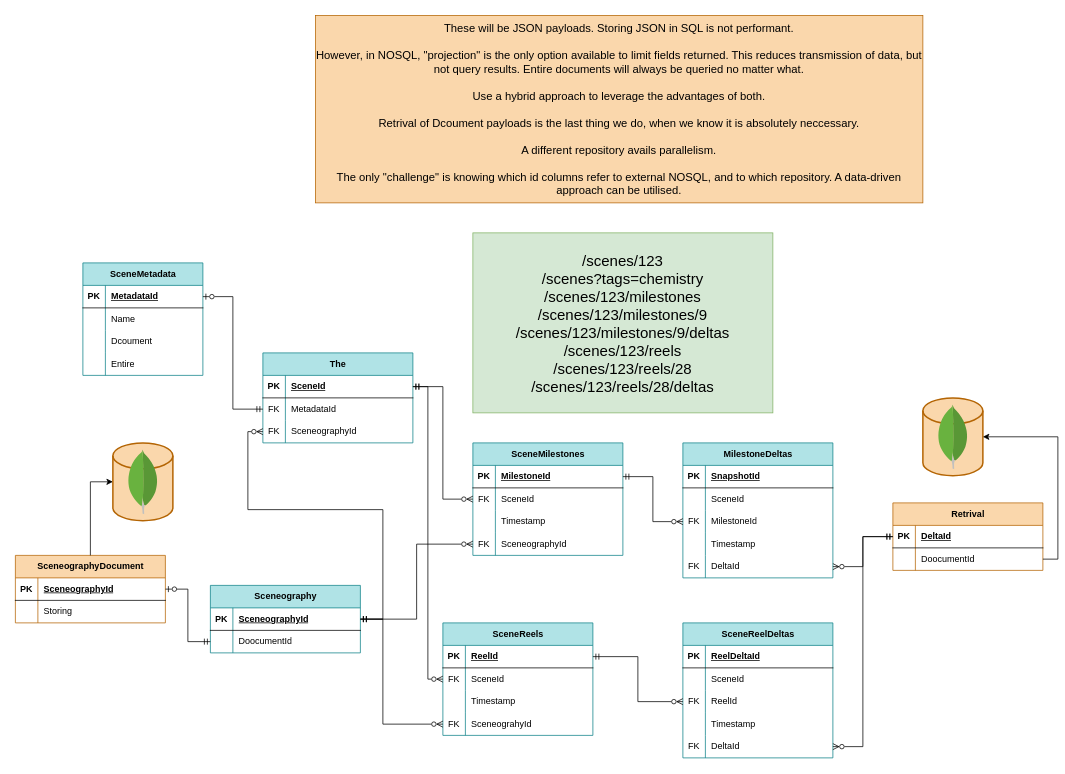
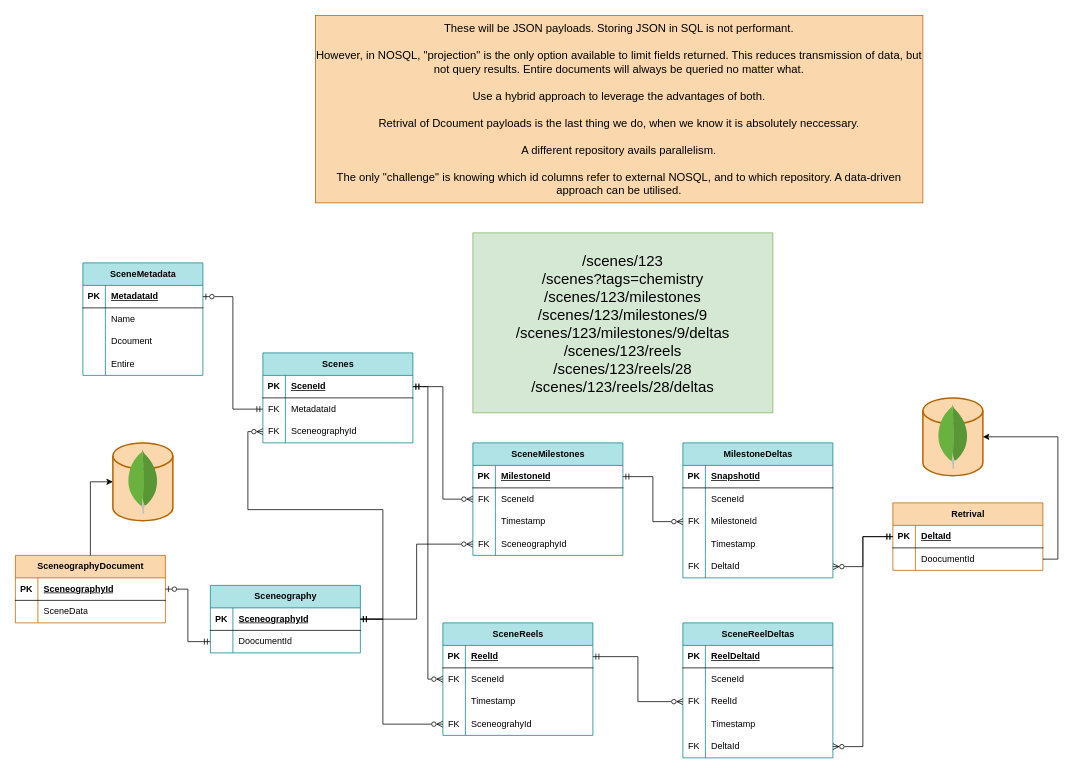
node "The": label "The" -> "Scenes"
node "Storing": label "Storing" -> "SceneData"
